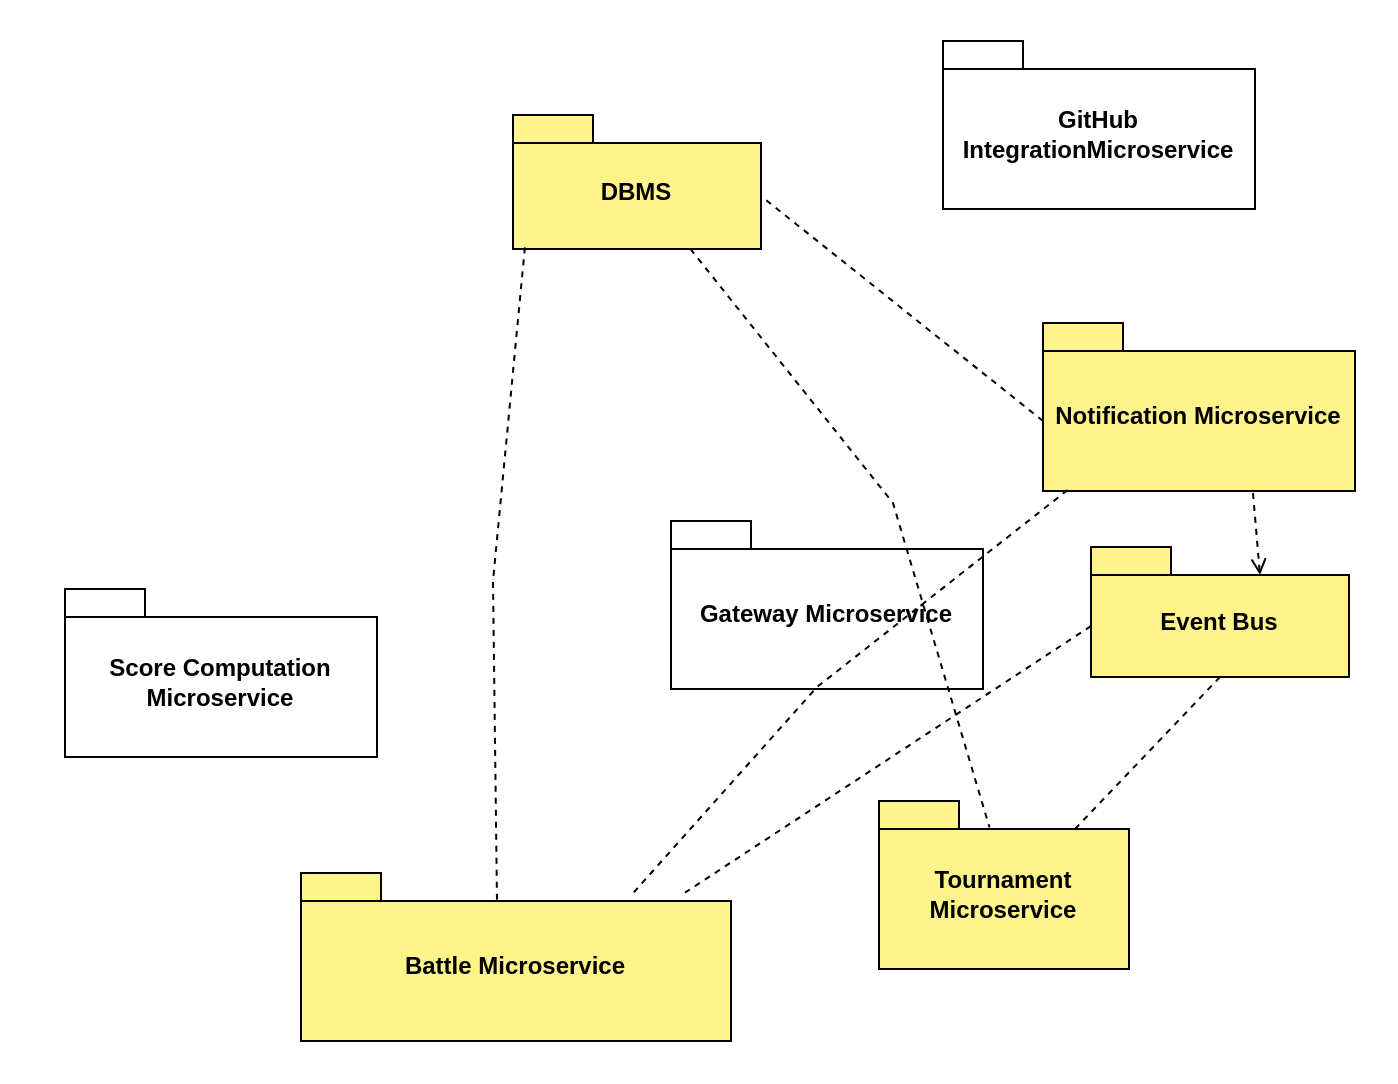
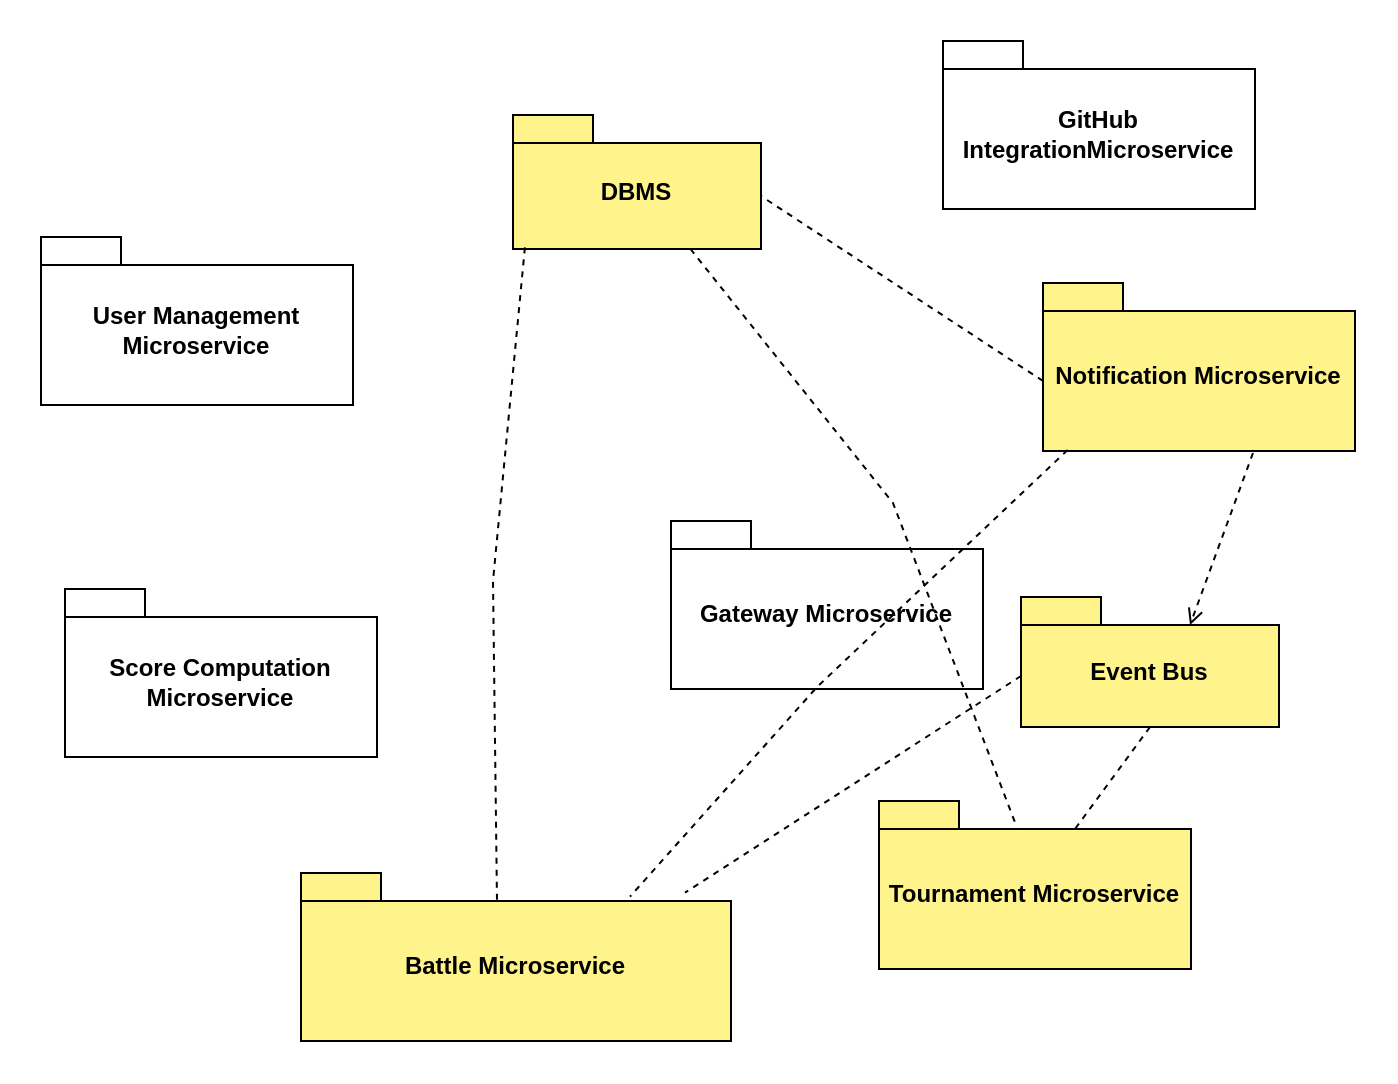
node "User Management Microservice": added
node "Notification Microservice": moved (1199, 407) -> (1199, 367)
node "Event Bus": moved (1220, 612) -> (1150, 662)
node "Tournament Microservice": size 250x168 -> 312x168
